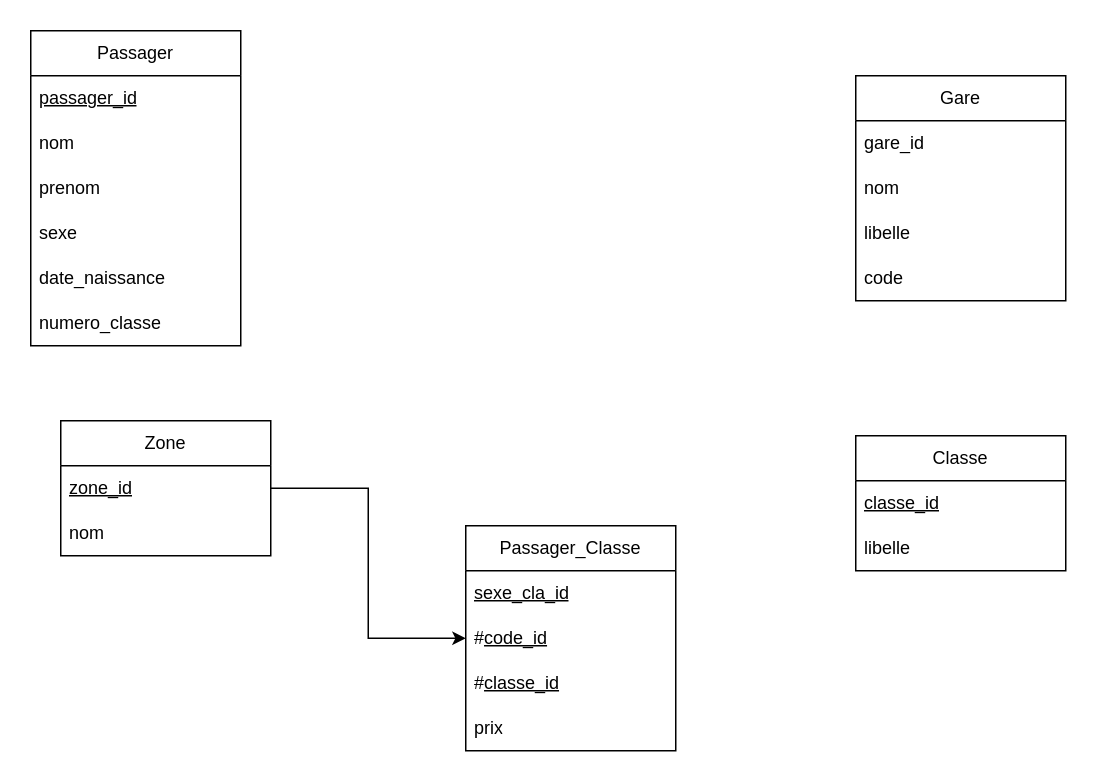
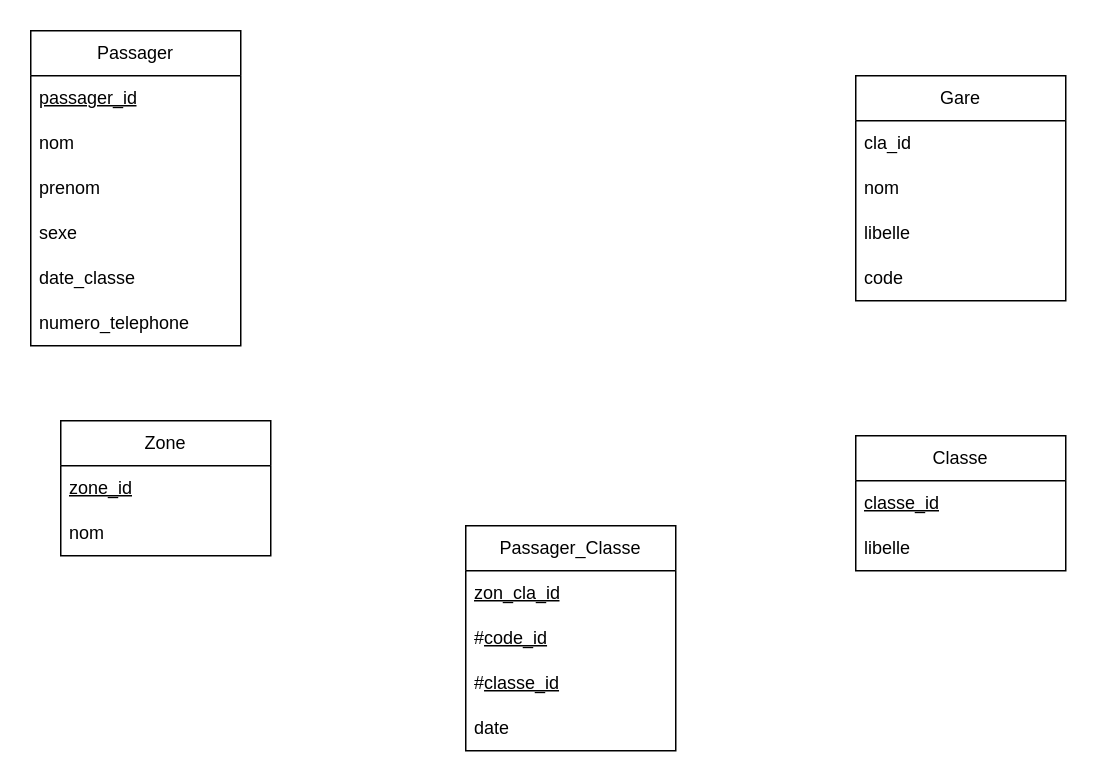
node "gare_id": label "gare_id" -> "cla_id"
node "date_naissance": label "date_naissance" -> "date_classe"
node "numero_classe": label "numero_classe" -> "numero_telephone"
edge "zone_id" -> "#code_id": removed
node "sexe_cla_id": label "sexe_cla_id" -> "zon_cla_id"
node "prix": label "prix" -> "date"
